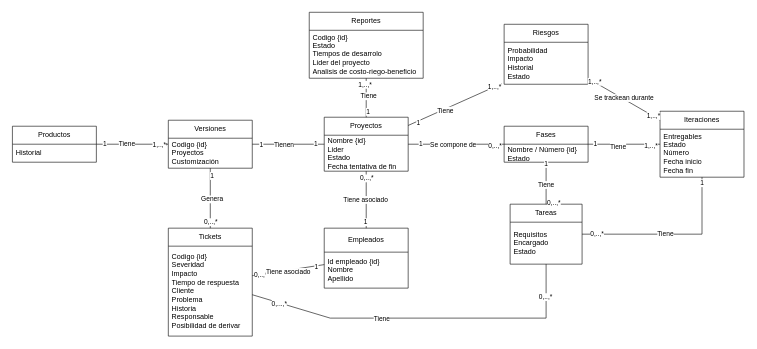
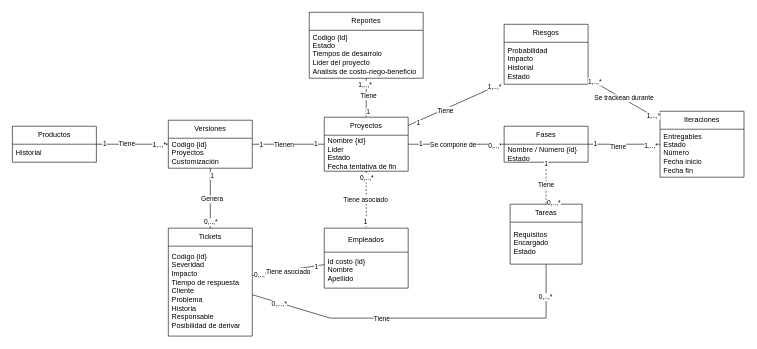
edge "Fases" -- "Tareas": style solid -> dashed
edge "Proyectos" -- "Empleados": style solid -> dashed
edge "Iteraciones" -- "Tareas": removed, labels "1", "Tiene", "0,..,*"
node "Id empleado {id} Nombre Apellido": label "Id empleado {id} Nombre Apellido" -> "Id costo {id} Nombre Apellido"
